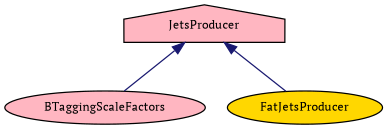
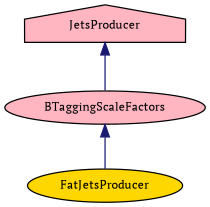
edge "FatJetsProducer" -> "JetsProducer": now "FatJetsProducer" -> "BTaggingScaleFactors"
